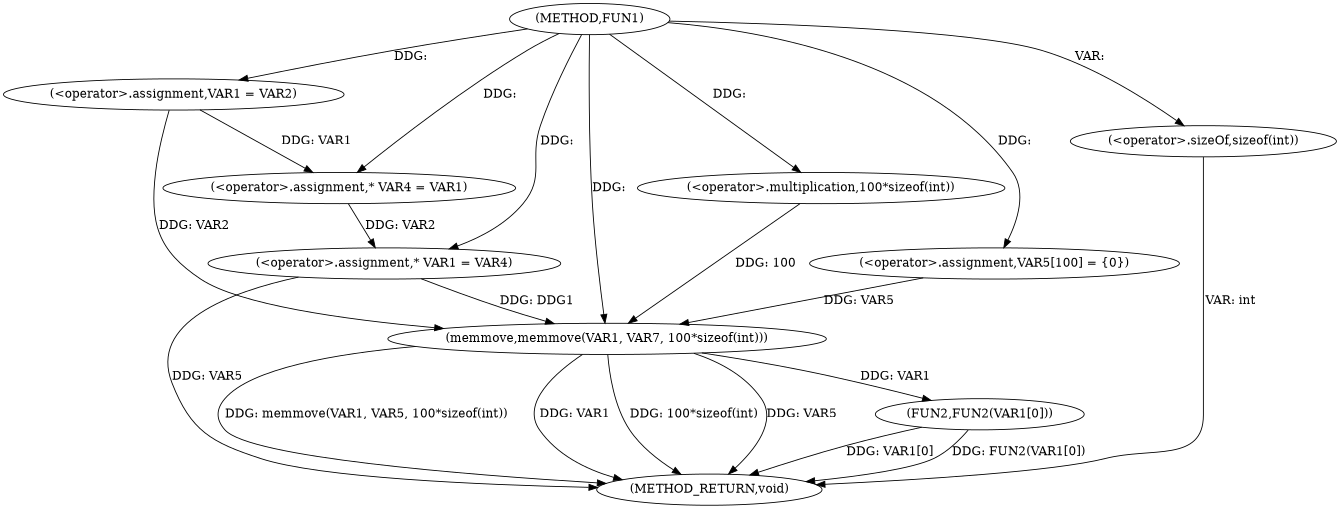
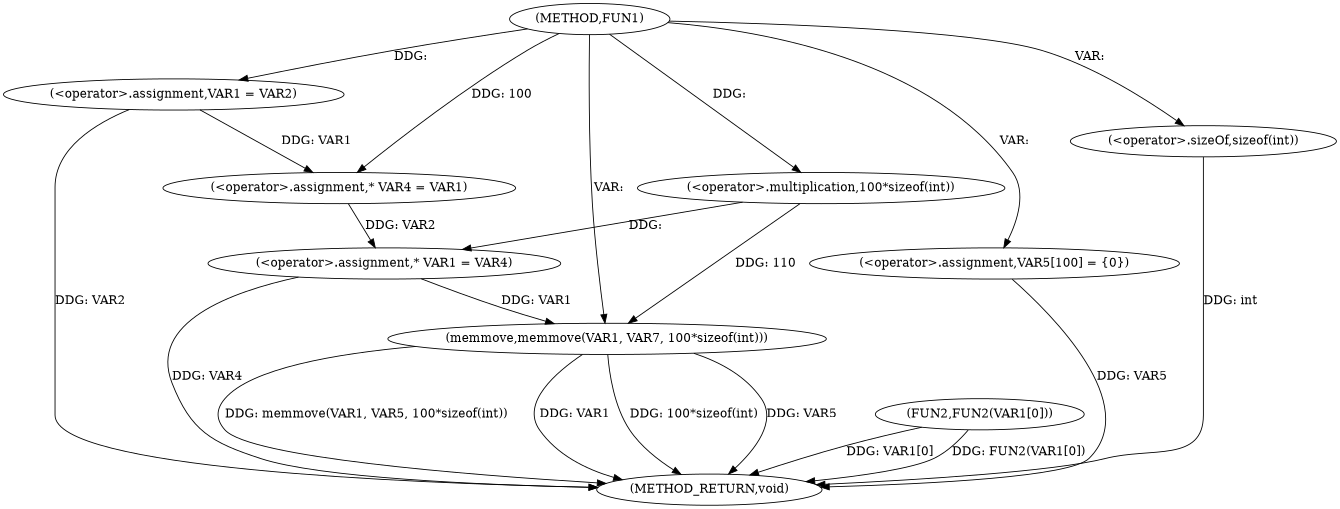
edge "(METHOD,FUN1)" -> "(<operator>.assignment,* VAR4 = VAR1)": label "DDG: " -> "DDG: 100"
edge "(METHOD,FUN1)" -> "(<operator>.assignment,VAR5[100] = {0})": label "DDG: " -> "VAR: "
edge "(METHOD,FUN1)" -> "(<operator>.assignment,* VAR1 = VAR4)": now "(<operator>.multiplication,100*sizeof(int))" -> "(<operator>.assignment,* VAR1 = VAR4)"
edge "(METHOD,FUN1)" -> "(memmove,memmove(VAR1, VAR7, 100*sizeof(int)))": label "DDG: " -> "VAR: "
edge "(<operator>.multiplication,100*sizeof(int))" -> "(memmove,memmove(VAR1, VAR7, 100*sizeof(int)))": label "DDG: 100" -> "DDG: 110"
edge "(<operator>.assignment,VAR1 = VAR2)" -> "(memmove,memmove(VAR1, VAR7, 100*sizeof(int)))": now "(<operator>.assignment,VAR1 = VAR2)" -> "(METHOD_RETURN,void)"
edge "(<operator>.assignment,VAR5[100] = {0})" -> "(memmove,memmove(VAR1, VAR7, 100*sizeof(int)))": now "(<operator>.assignment,VAR5[100] = {0})" -> "(METHOD_RETURN,void)"
edge "(<operator>.assignment,* VAR1 = VAR4)" -> "(memmove,memmove(VAR1, VAR7, 100*sizeof(int)))": label "DDG: DDG1" -> "DDG: VAR1"
edge "(<operator>.sizeOf,sizeof(int))" -> "(METHOD_RETURN,void)": label "VAR: int" -> "DDG: int"
edge "(memmove,memmove(VAR1, VAR7, 100*sizeof(int)))" -> "(FUN2,FUN2(VAR1[0]))": removed, label "DDG: VAR1"
edge "(<operator>.assignment,* VAR1 = VAR4)" -> "(METHOD_RETURN,void)": label "DDG: VAR5" -> "DDG: VAR4"
